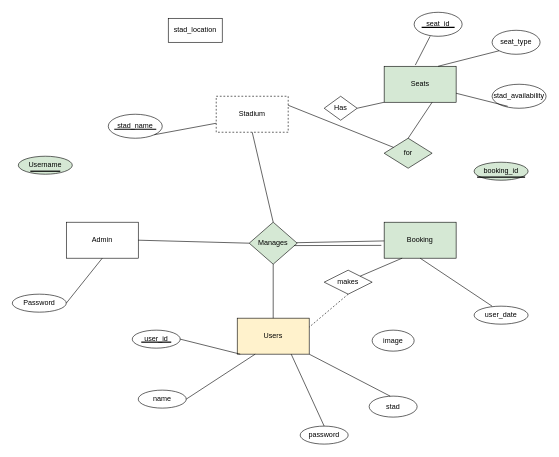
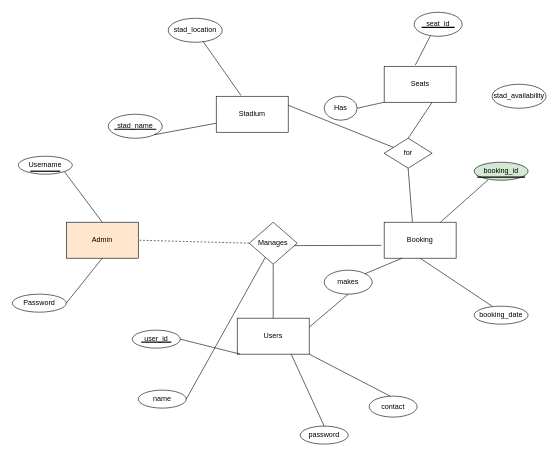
node "stad_location": shape rectangle -> ellipse
node "seat_type": removed
edge "seat_type" -- "Seats": removed
edge "stad_location" -- "Stadium": added
node "Seats": fillcolor #d5e8d4 -> #ffffff
edge "Seats" -- "stad_availability": removed
node "Has": shape diamond -> ellipse
node "Stadium": style dashed -> solid
node "for": fillcolor #d5e8d4 -> #ffffff
node "Username": fillcolor #d5e8d4 -> #ffffff
edge "Stadium" -- "Manages": removed
edge "for" -- "Booking": added
edge "Username" -- "Admin": added
node "Admin": fillcolor #ffffff -> #ffe6cc
node "Booking": fillcolor #d5e8d4 -> #ffffff
edge "Admin" -- "Manages": style solid -> dashed
edge "Booking" -- "Manages": now "Booking" -- "booking_id"
node "Manages": fillcolor #d5e8d4 -> #ffffff
node "makes": shape diamond -> ellipse
edge "makes" -- "Users": style dashed -> solid
node "user_date": label "user_date" -> "booking_date"
node "Users": fillcolor #fff2cc -> #ffffff
node "image": removed
edge "Users" -- "name": now "Manages" -- "name"
node "stad": label "stad" -> "contact"
